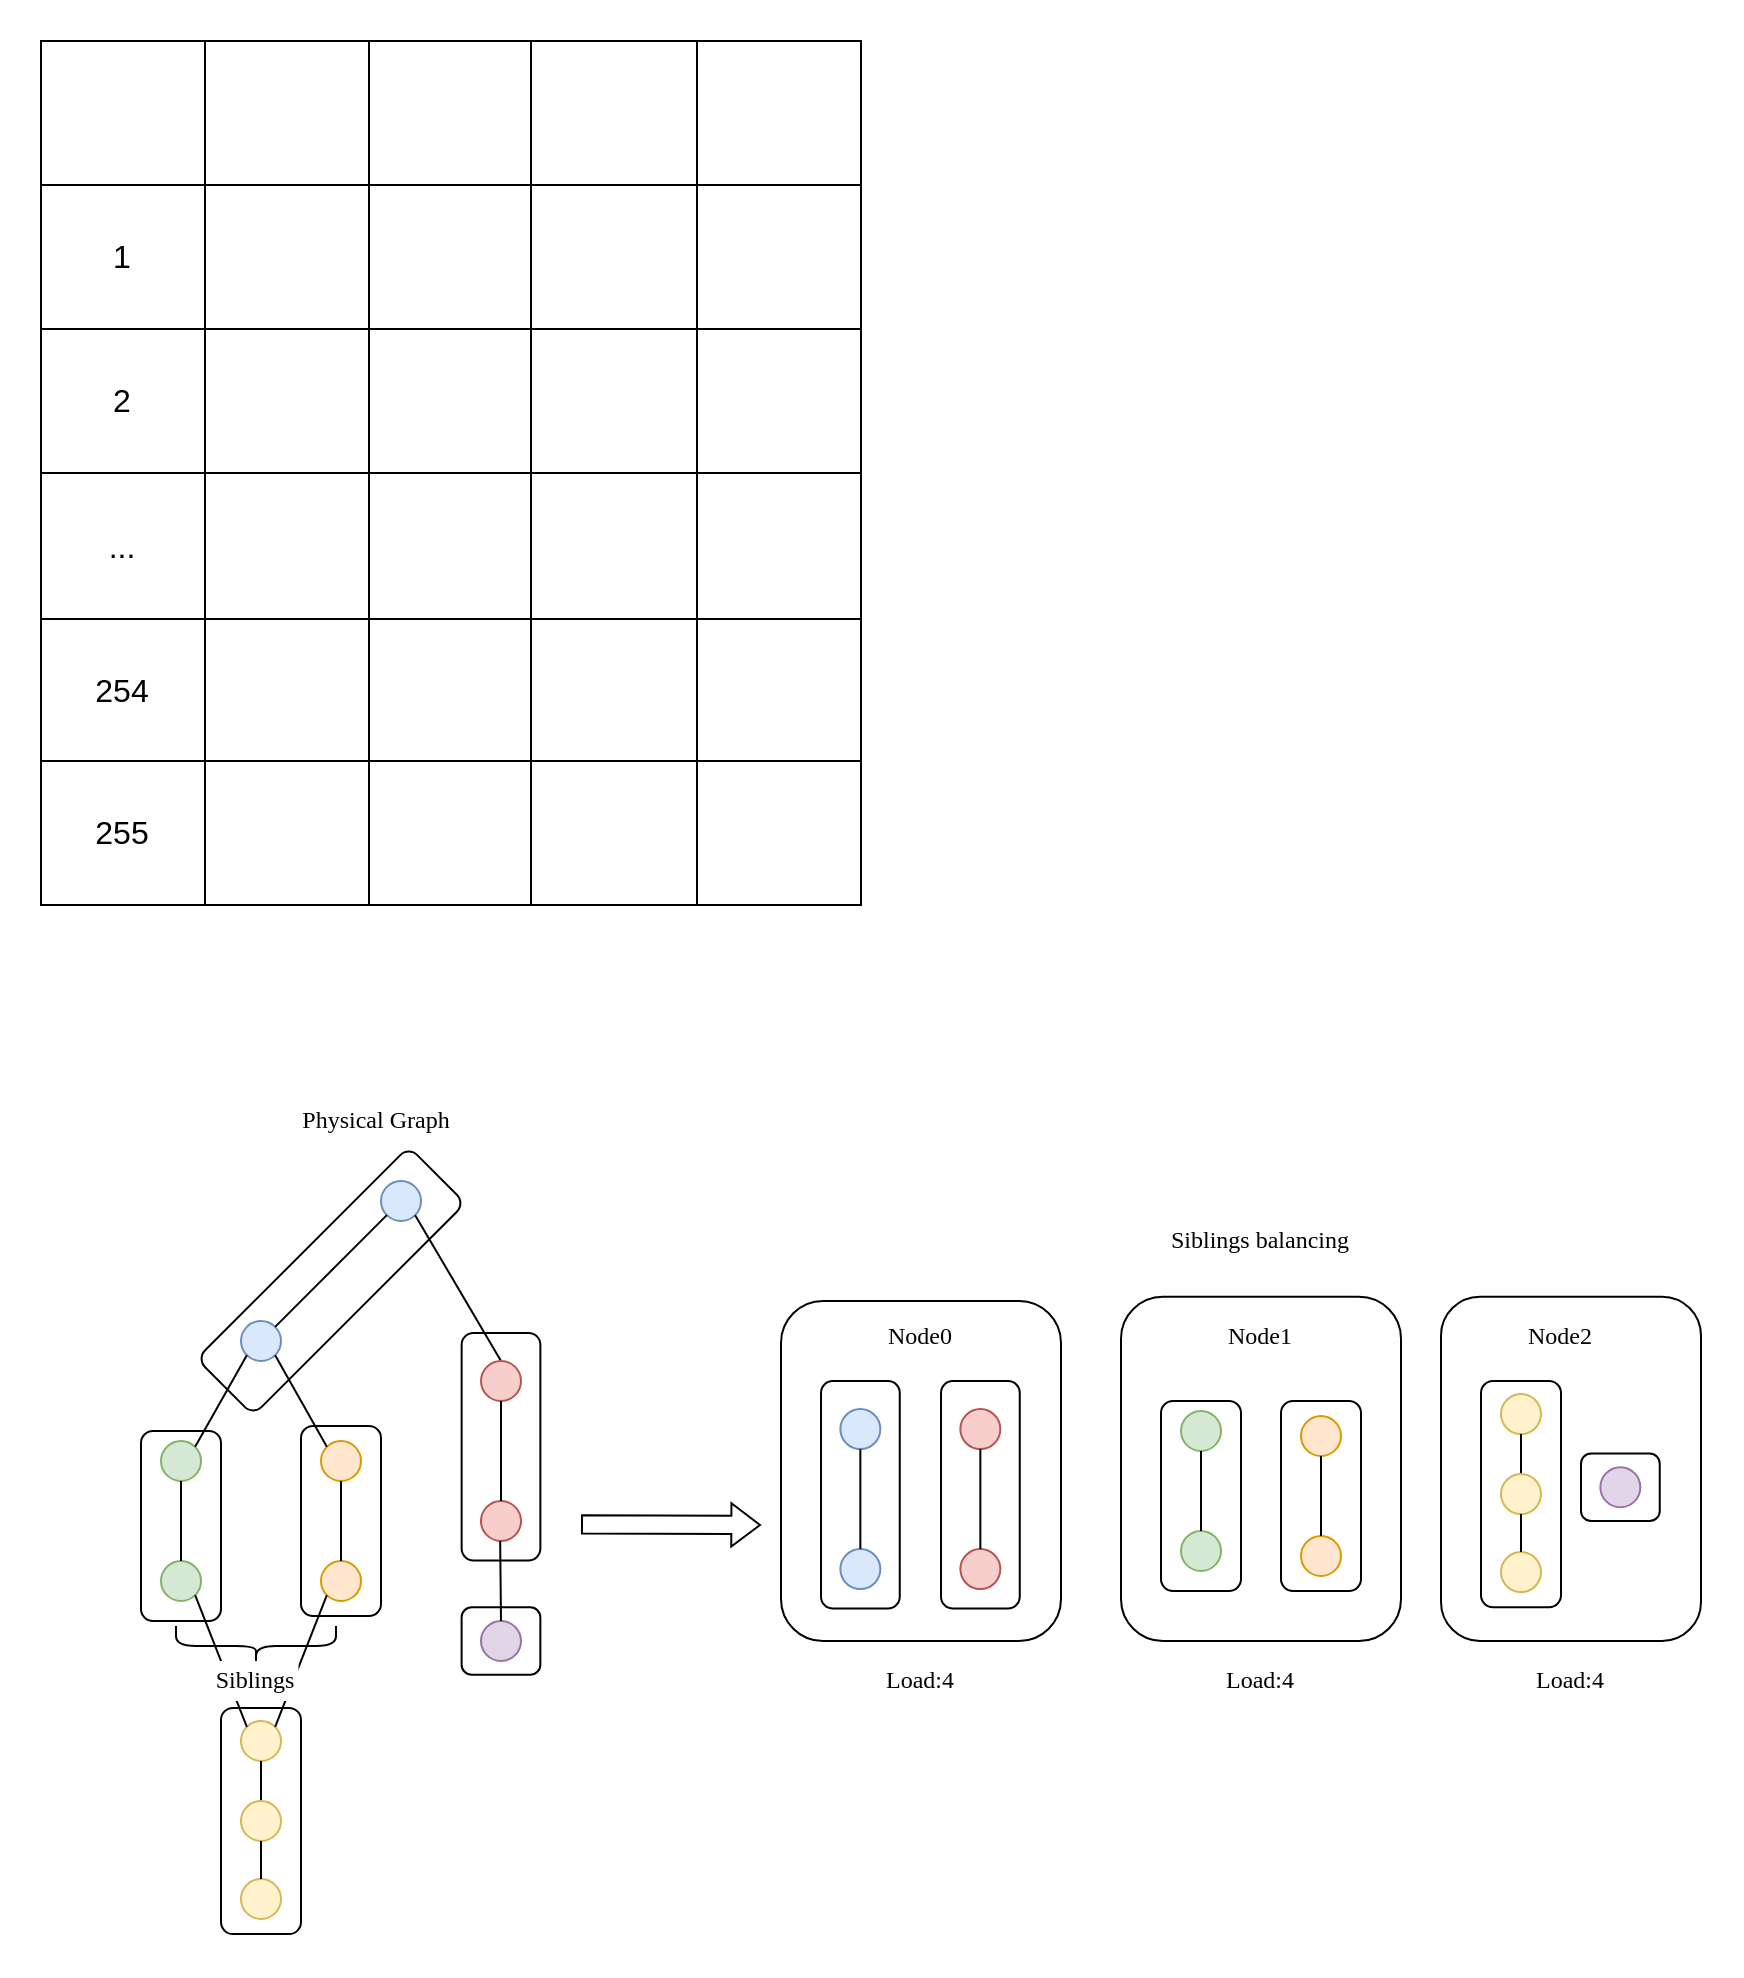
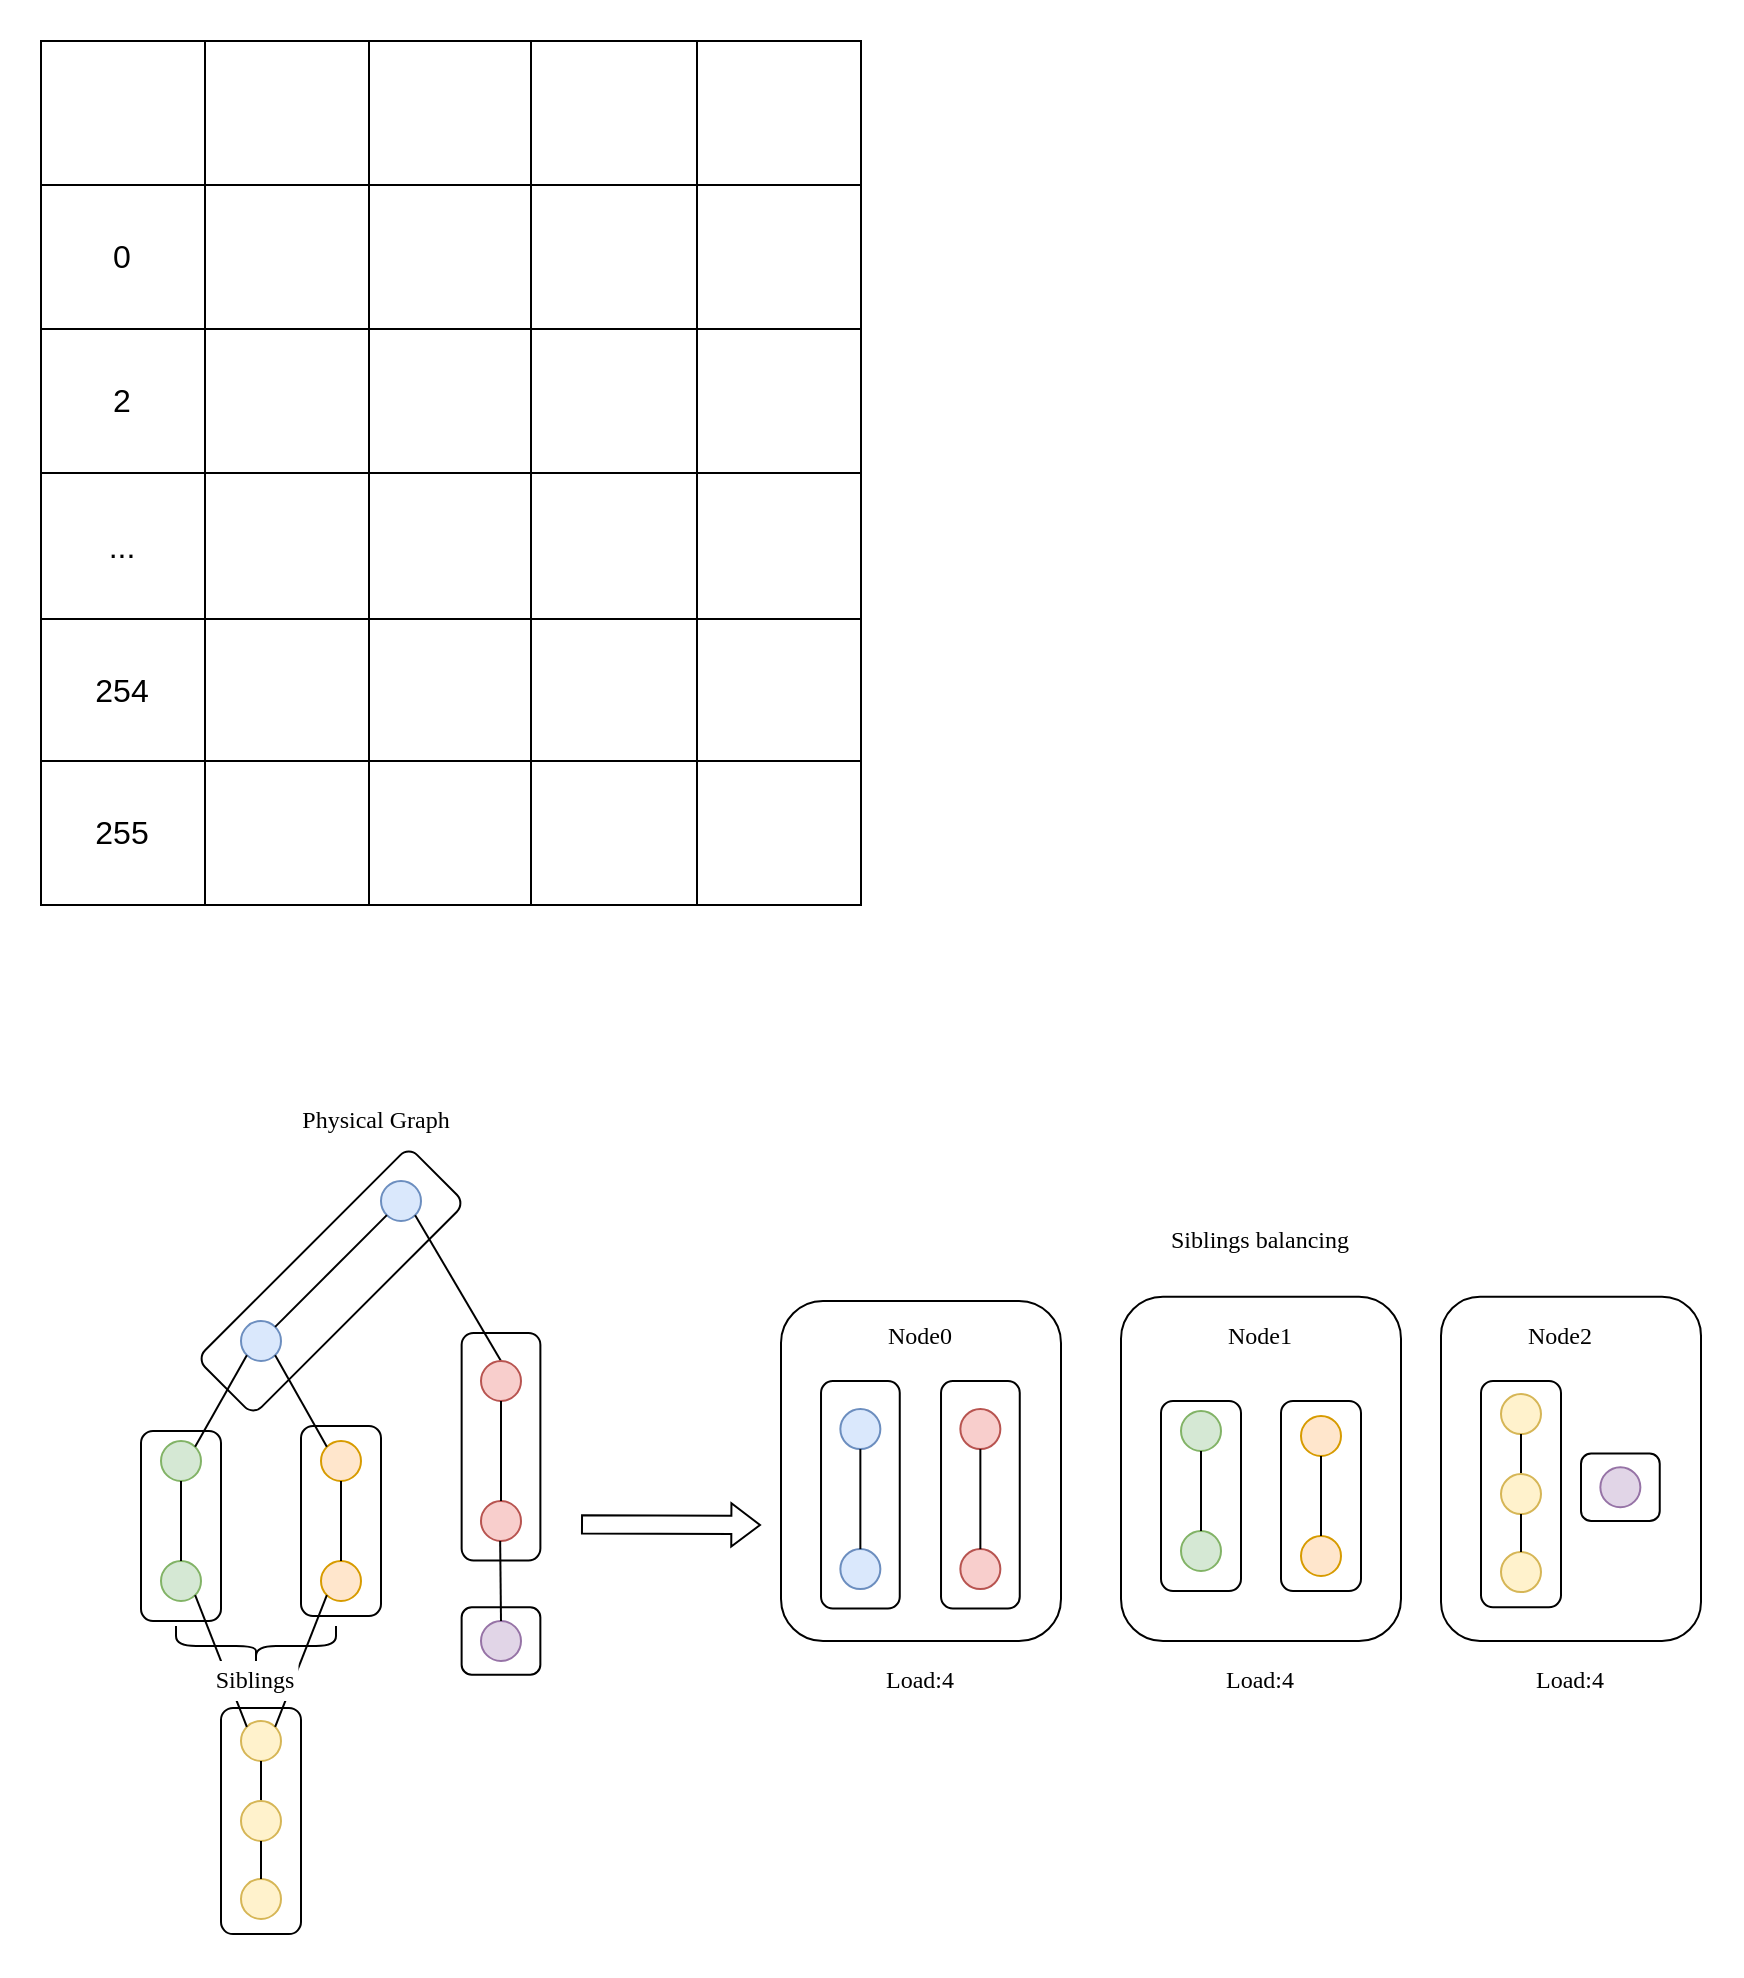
node "1": label "1" -> "0"
